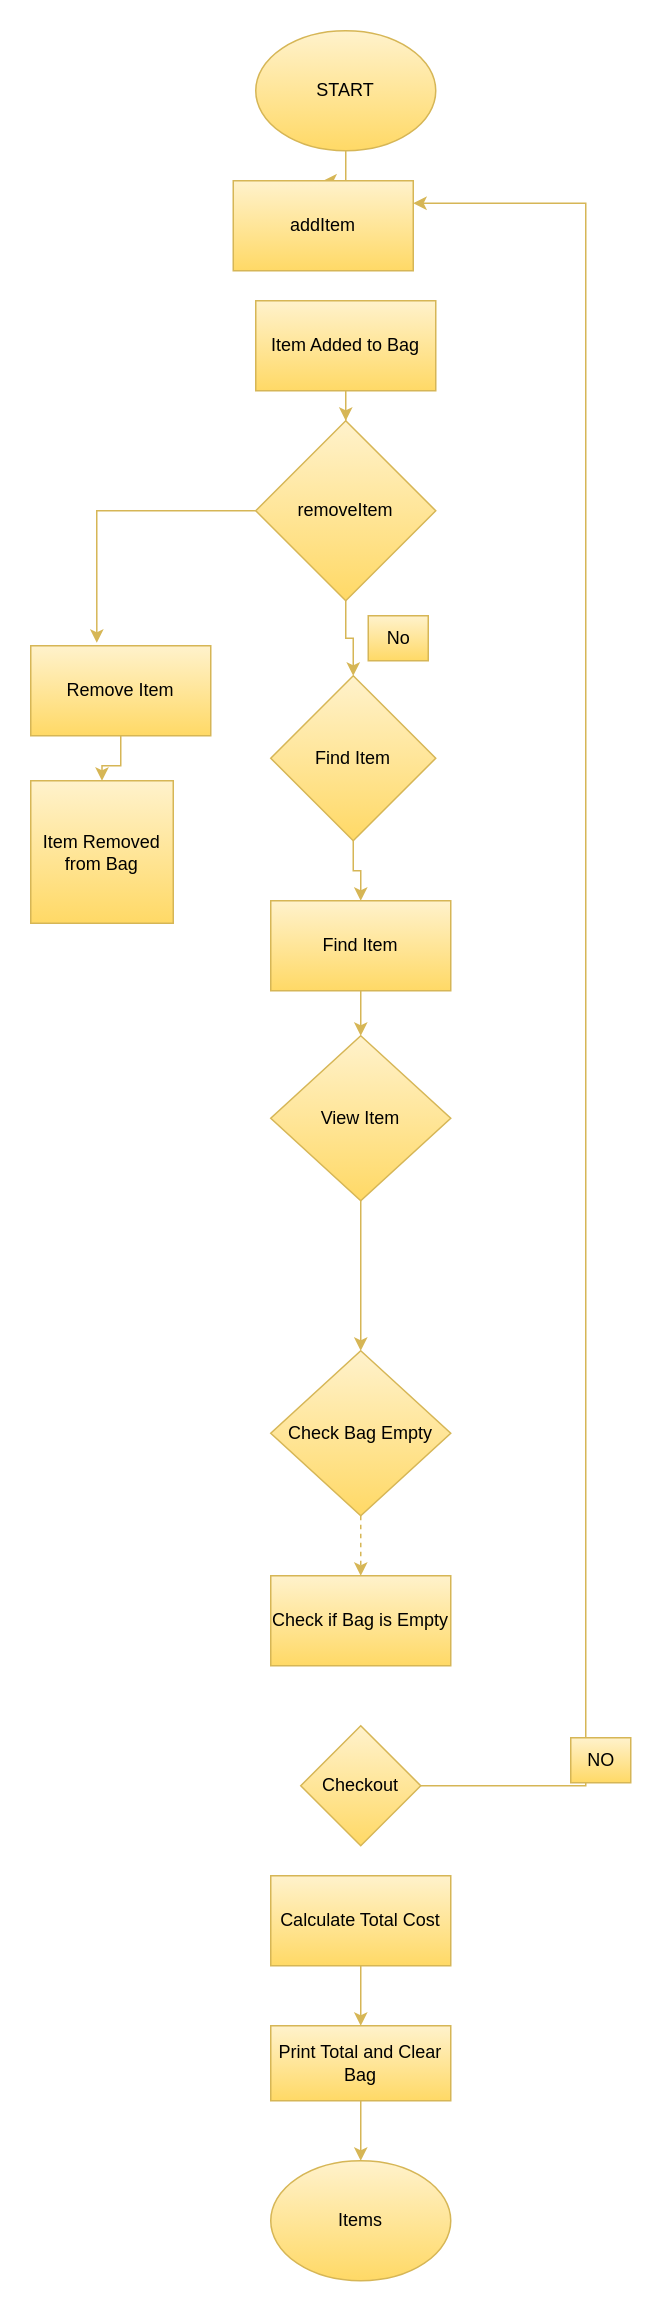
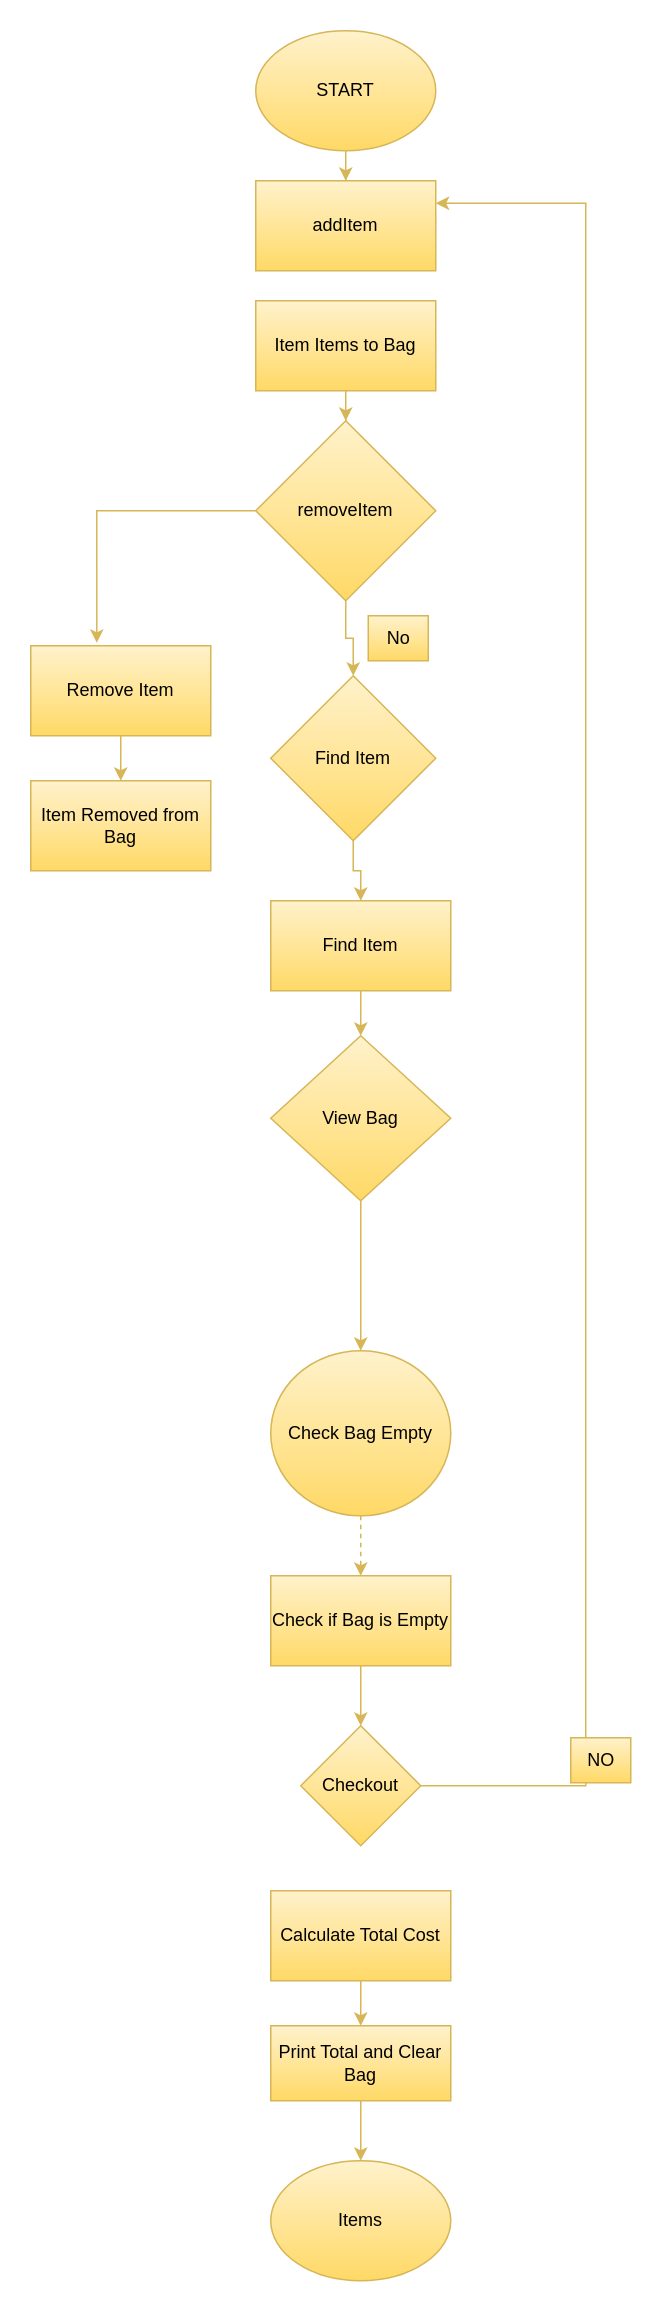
node "addItem": moved (323, 226) -> (346, 226)
node "Item Added to Bag": label "Item Added to Bag" -> "Item Items to Bag"
node "Item Removed from Bag": size 143x143 -> 180x90
node "View Item": label "View Item" -> "View Bag"
node "Check Bag Empty": shape diamond -> ellipse
edge "Check if Bag is Empty" -> "Checkout": added
node "Calculate Total Cost": moved (361, 1921) -> (361, 1936)
